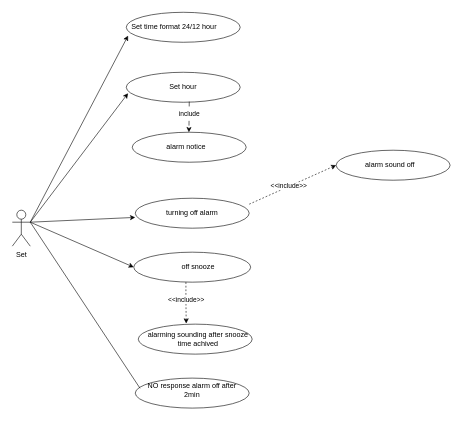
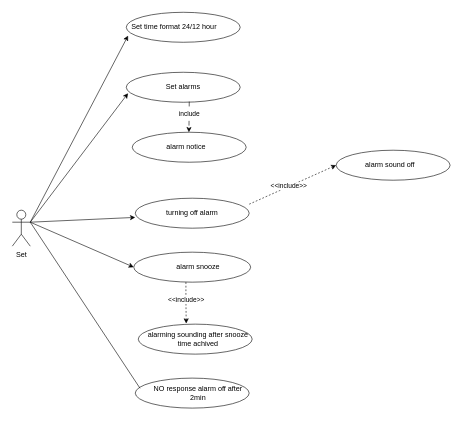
node "Set hour": label "Set hour" -> "Set alarms"
node "off snooze": label "off snooze" -> "alarm snooze"
node "NO response alarm off after 2min": moved (192, 390) -> (198, 393)
